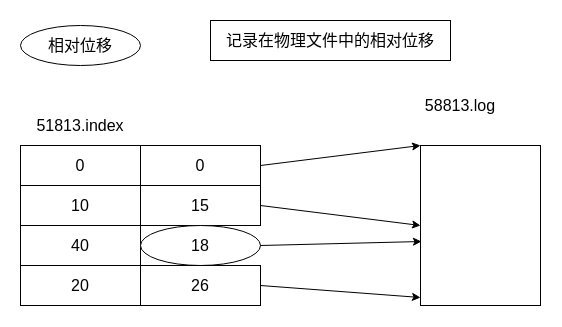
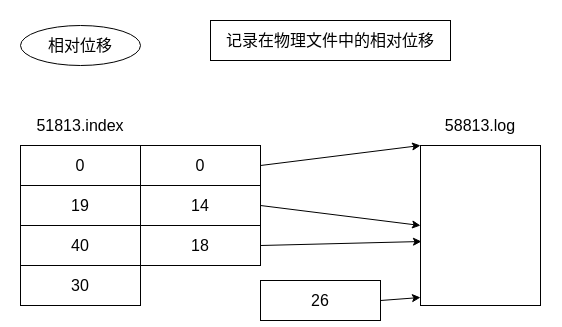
node "58813.log": moved (461, 106) -> (481, 126)
node "10": label "10" -> "19"
node "15": label "15" -> "14"
node "18": shape ellipse -> rectangle
node "20": label "20" -> "30"
node "26": moved (201, 286) -> (321, 301)
